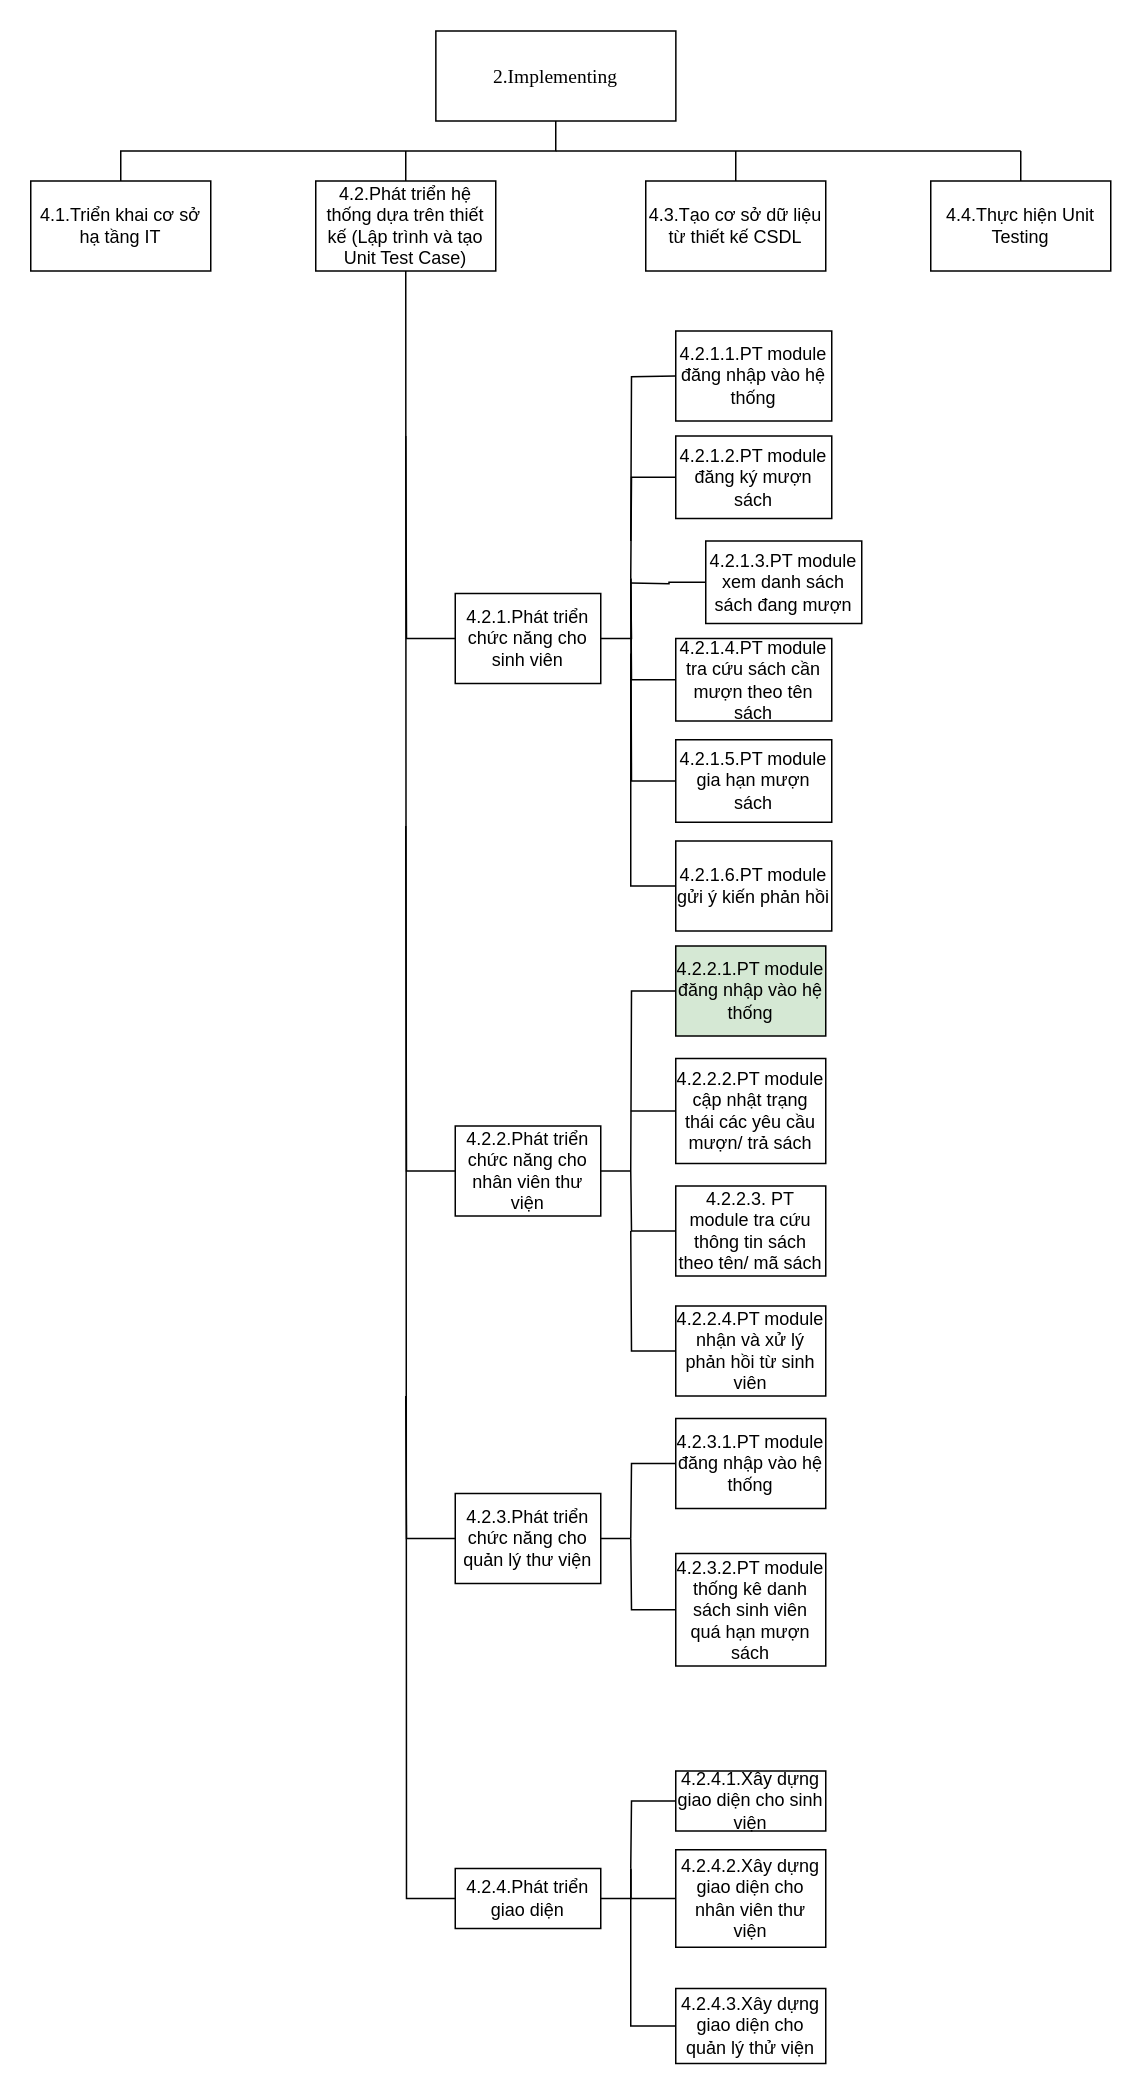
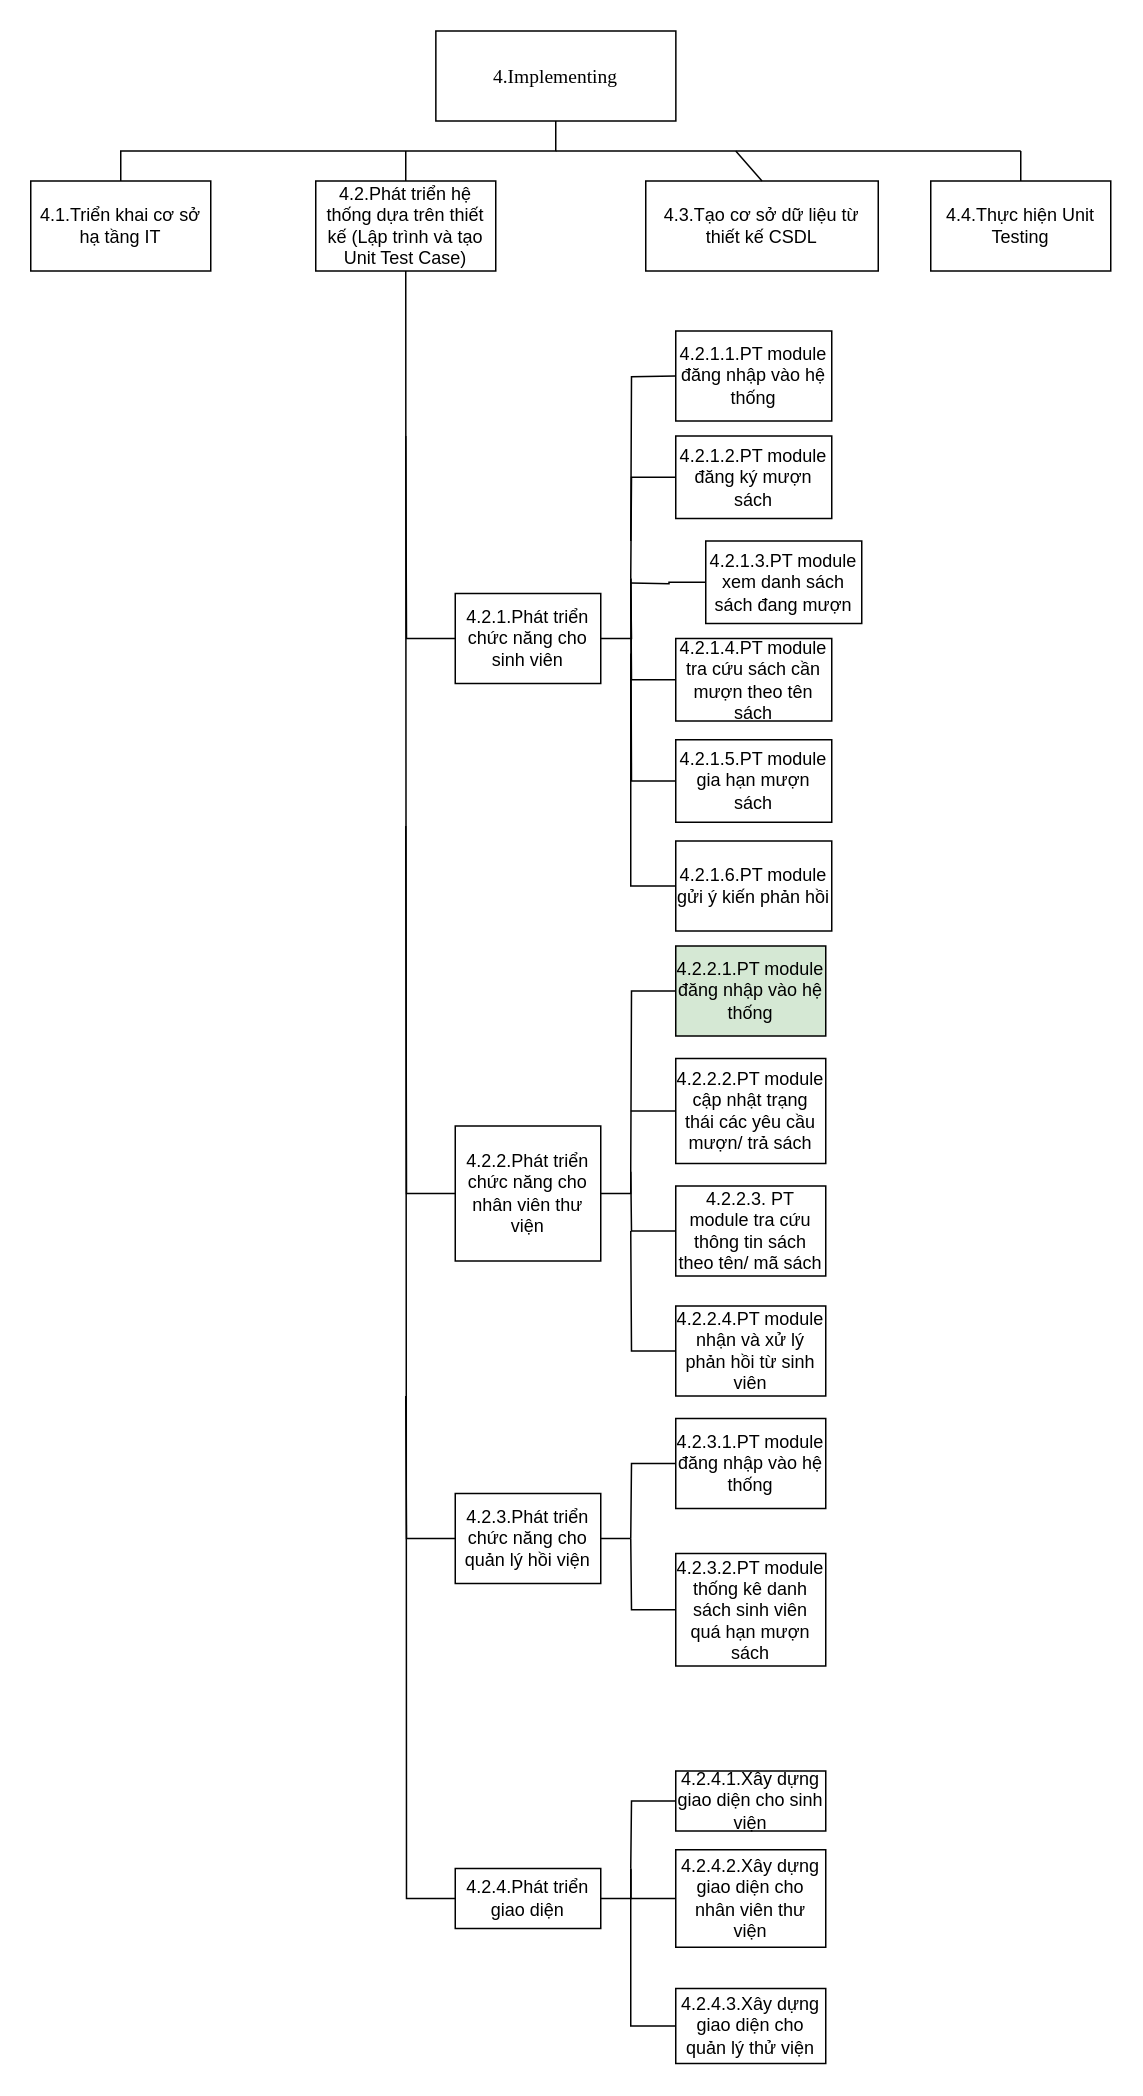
node "2.Implementing": label "2.Implementing" -> "4.Implementing"
node "4.3.Tạo cơ sở dữ liệu từ thiết kế CSDL": size 180x90 -> 233x90
node "4.2.2.Phát triển chức năng cho nhân viên thư viện": size 146x90 -> 146x135
node "4.2.3.Phát triển chức năng cho quản lý thư viện": label "4.2.3.Phát triển chức năng cho quản lý thư viện" -> "4.2.3.Phát triển chức năng cho quản lý hồi viện"
